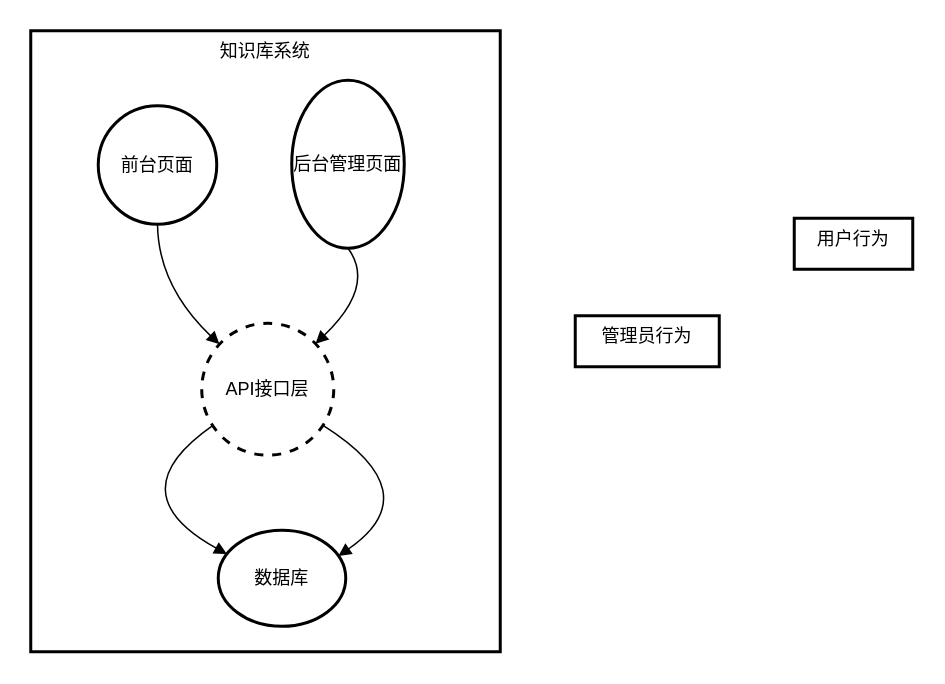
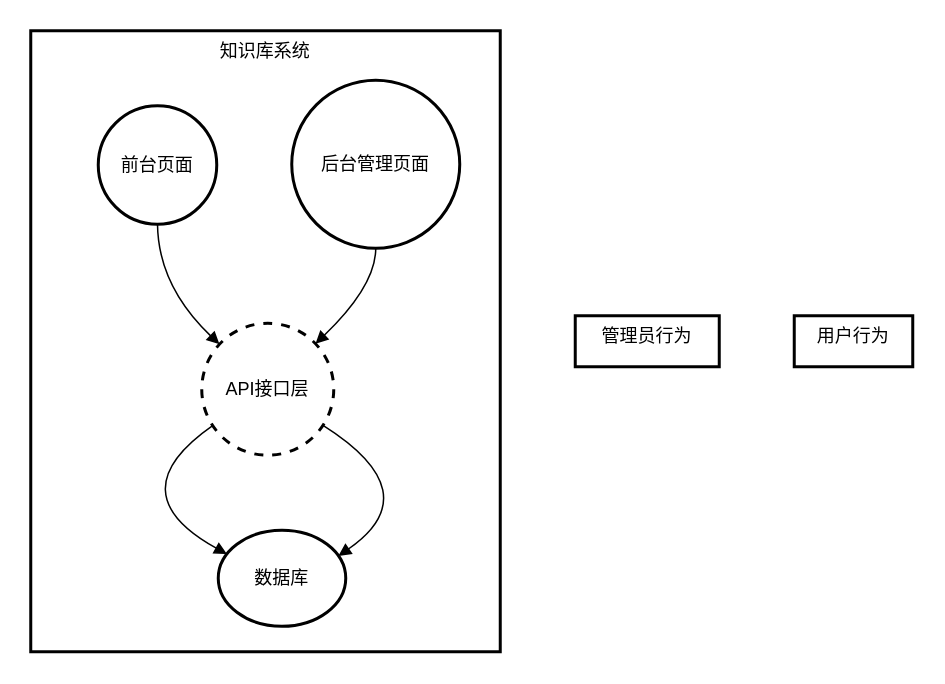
node "后台管理页面": size 113x168 -> 168x168
node "用户行为": moved (854, 244) -> (854, 341)
